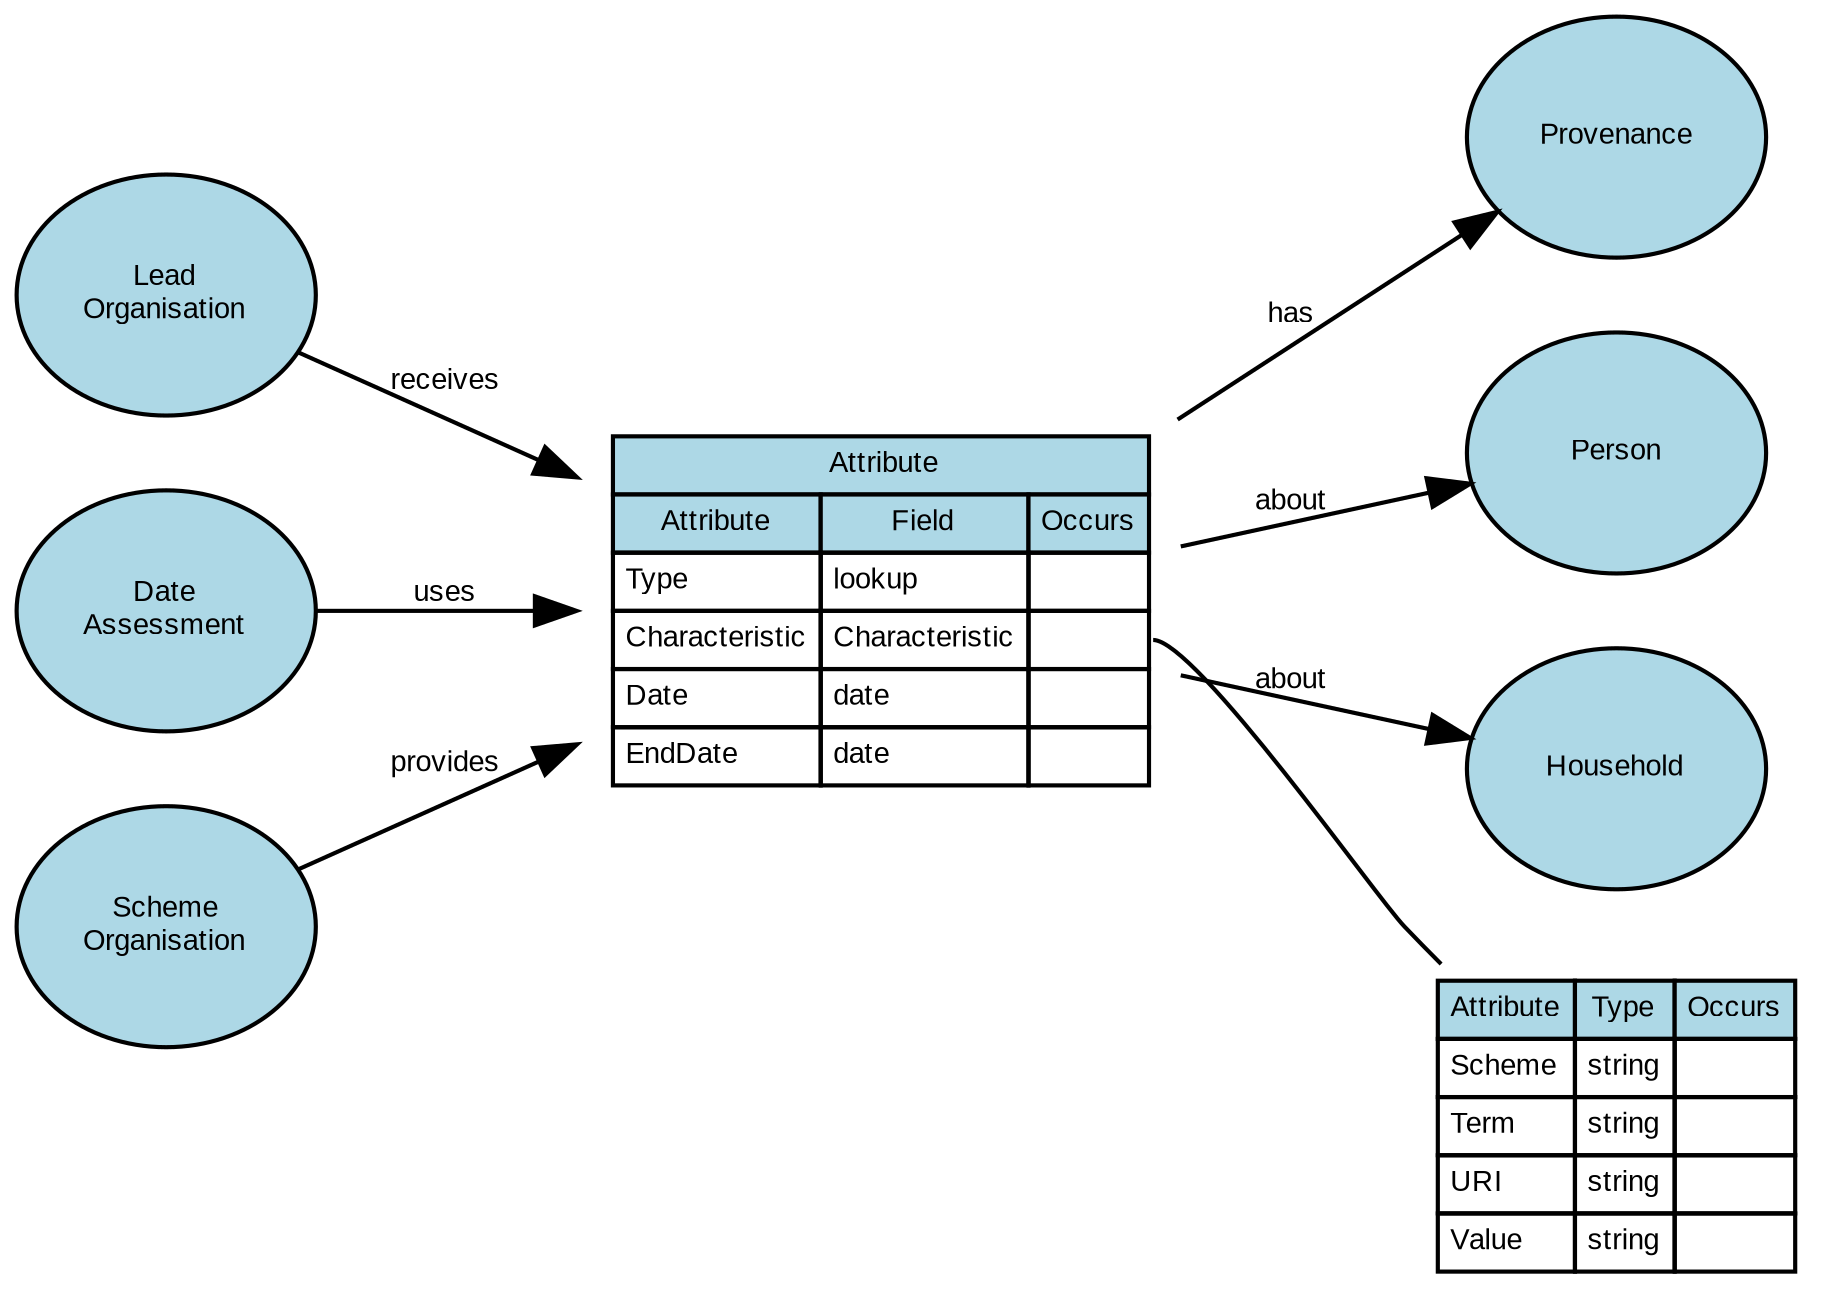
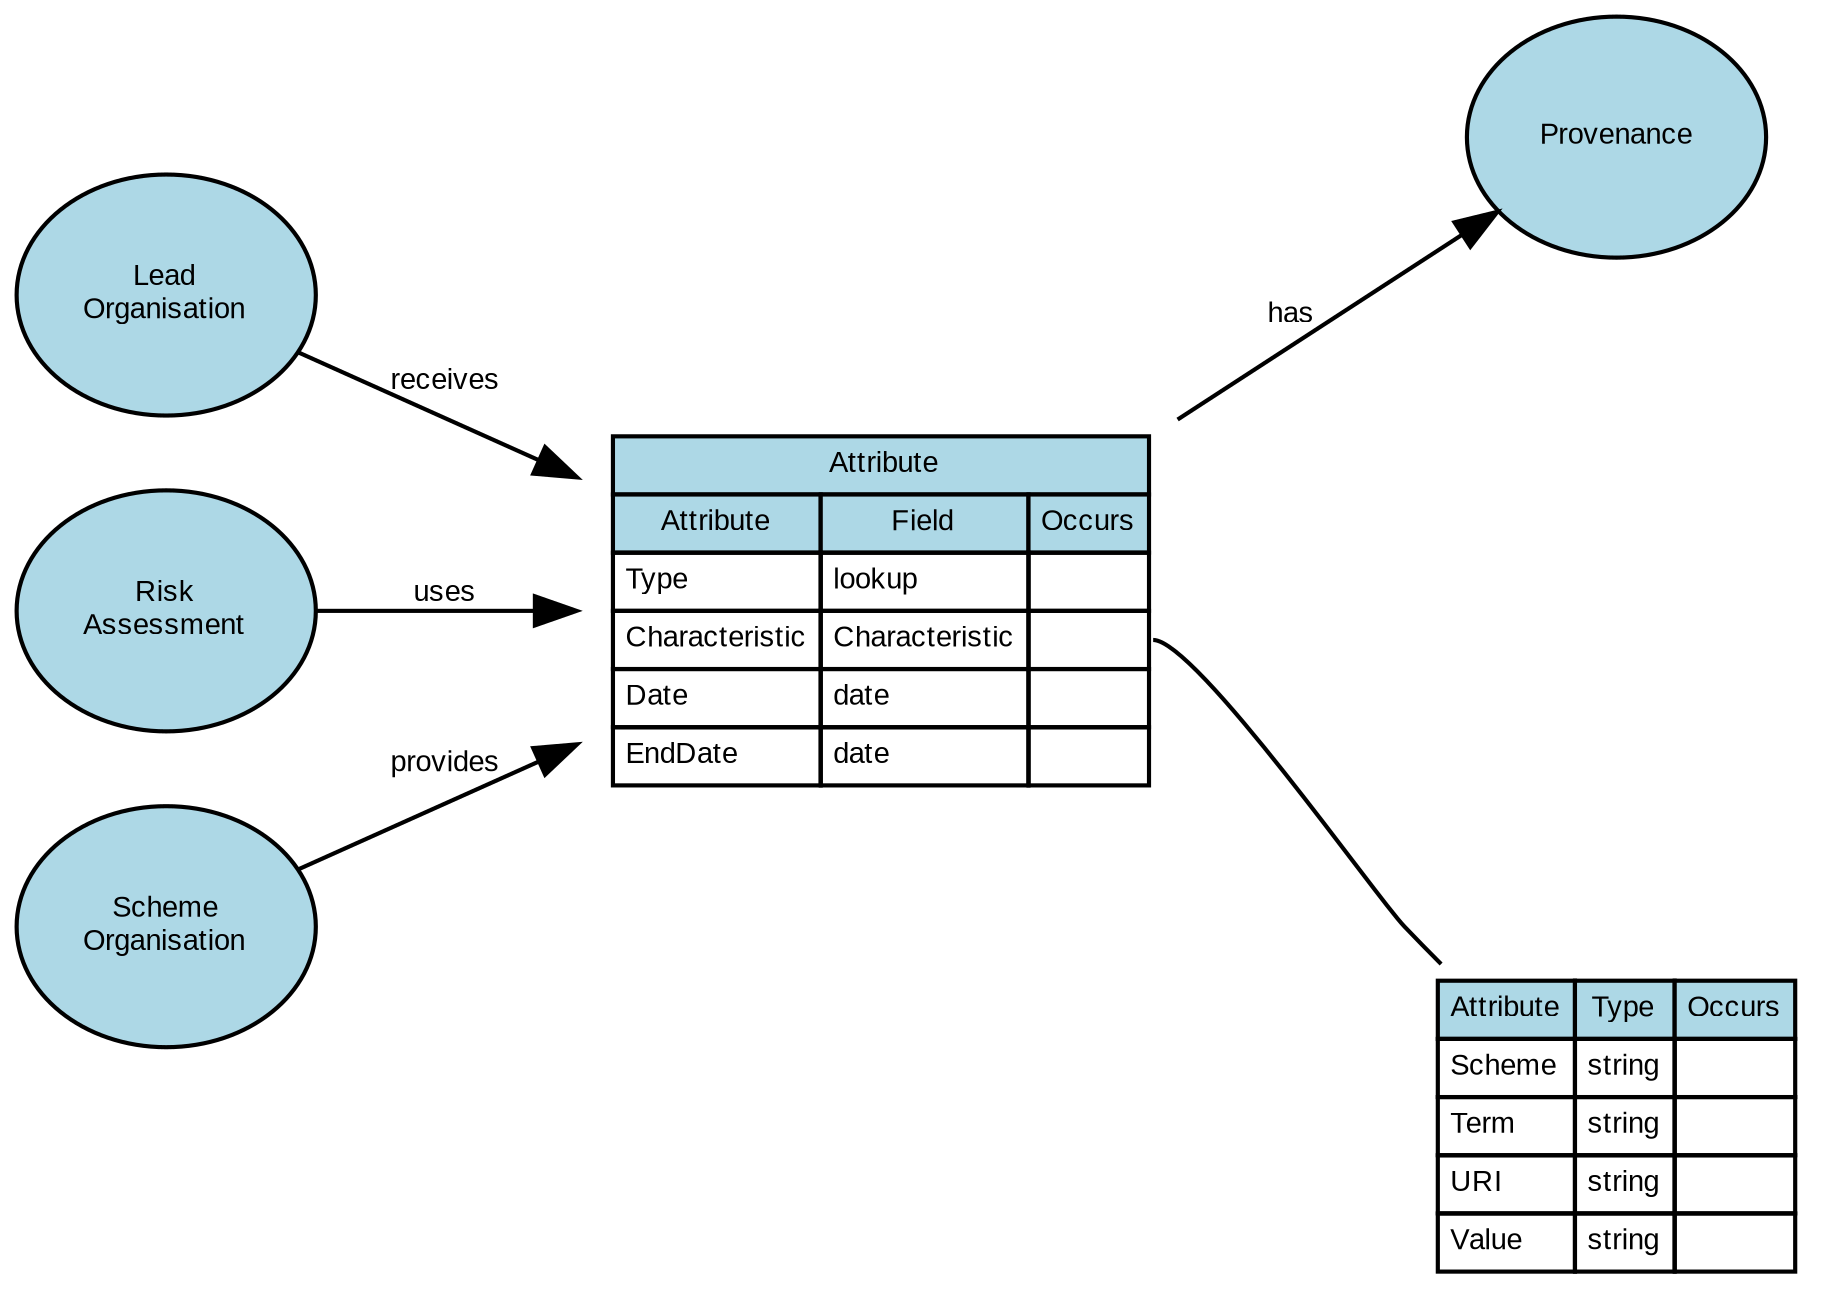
node "Person": removed
node "Date Assessment": label "Date Assessment" -> "Risk Assessment"
node "Household": removed
